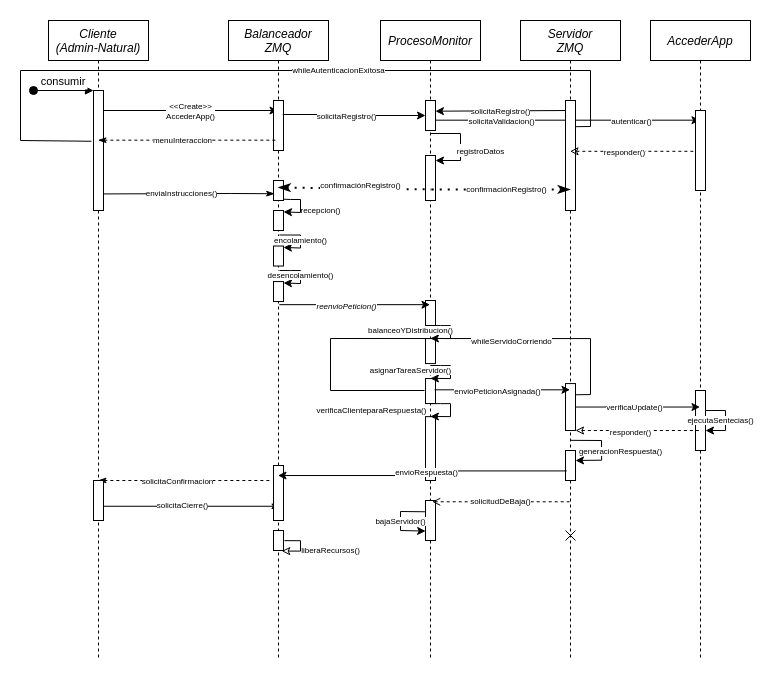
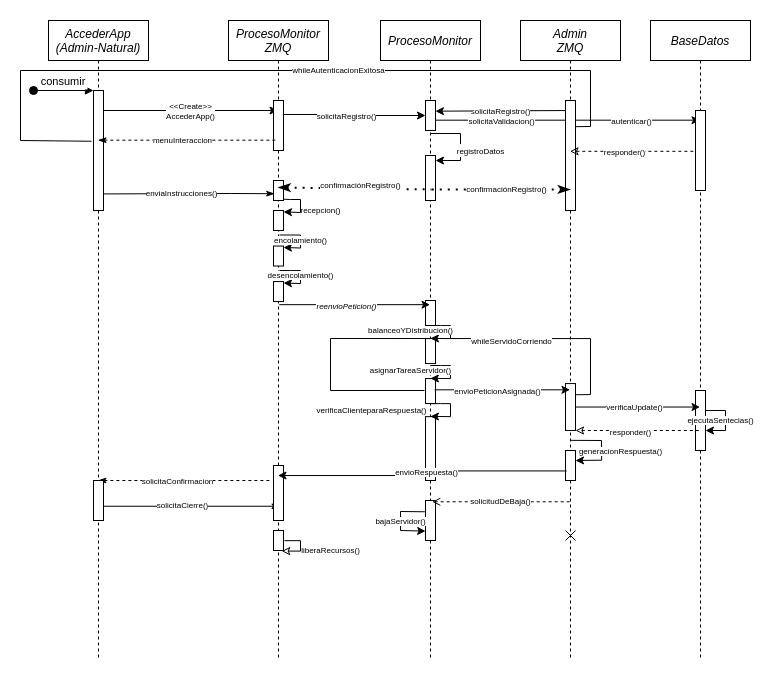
node "Cliente (Admin-Natural)": label "Cliente (Admin-Natural)" -> "AccederApp (Admin-Natural)"
node "Balanceador ZMQ": label "Balanceador ZMQ" -> "ProcesoMonitor ZMQ"
node "Servidor ZMQ": label "Servidor ZMQ" -> "Admin ZMQ"
node "AccederApp": label "AccederApp" -> "BaseDatos"
